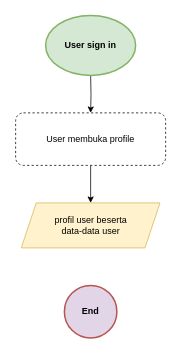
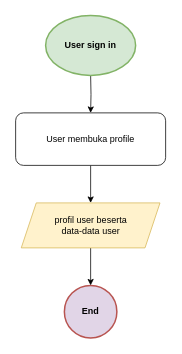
node "User membuka profile": style dashed -> solid
edge "profil user beserta data-data user" -> "End": added
